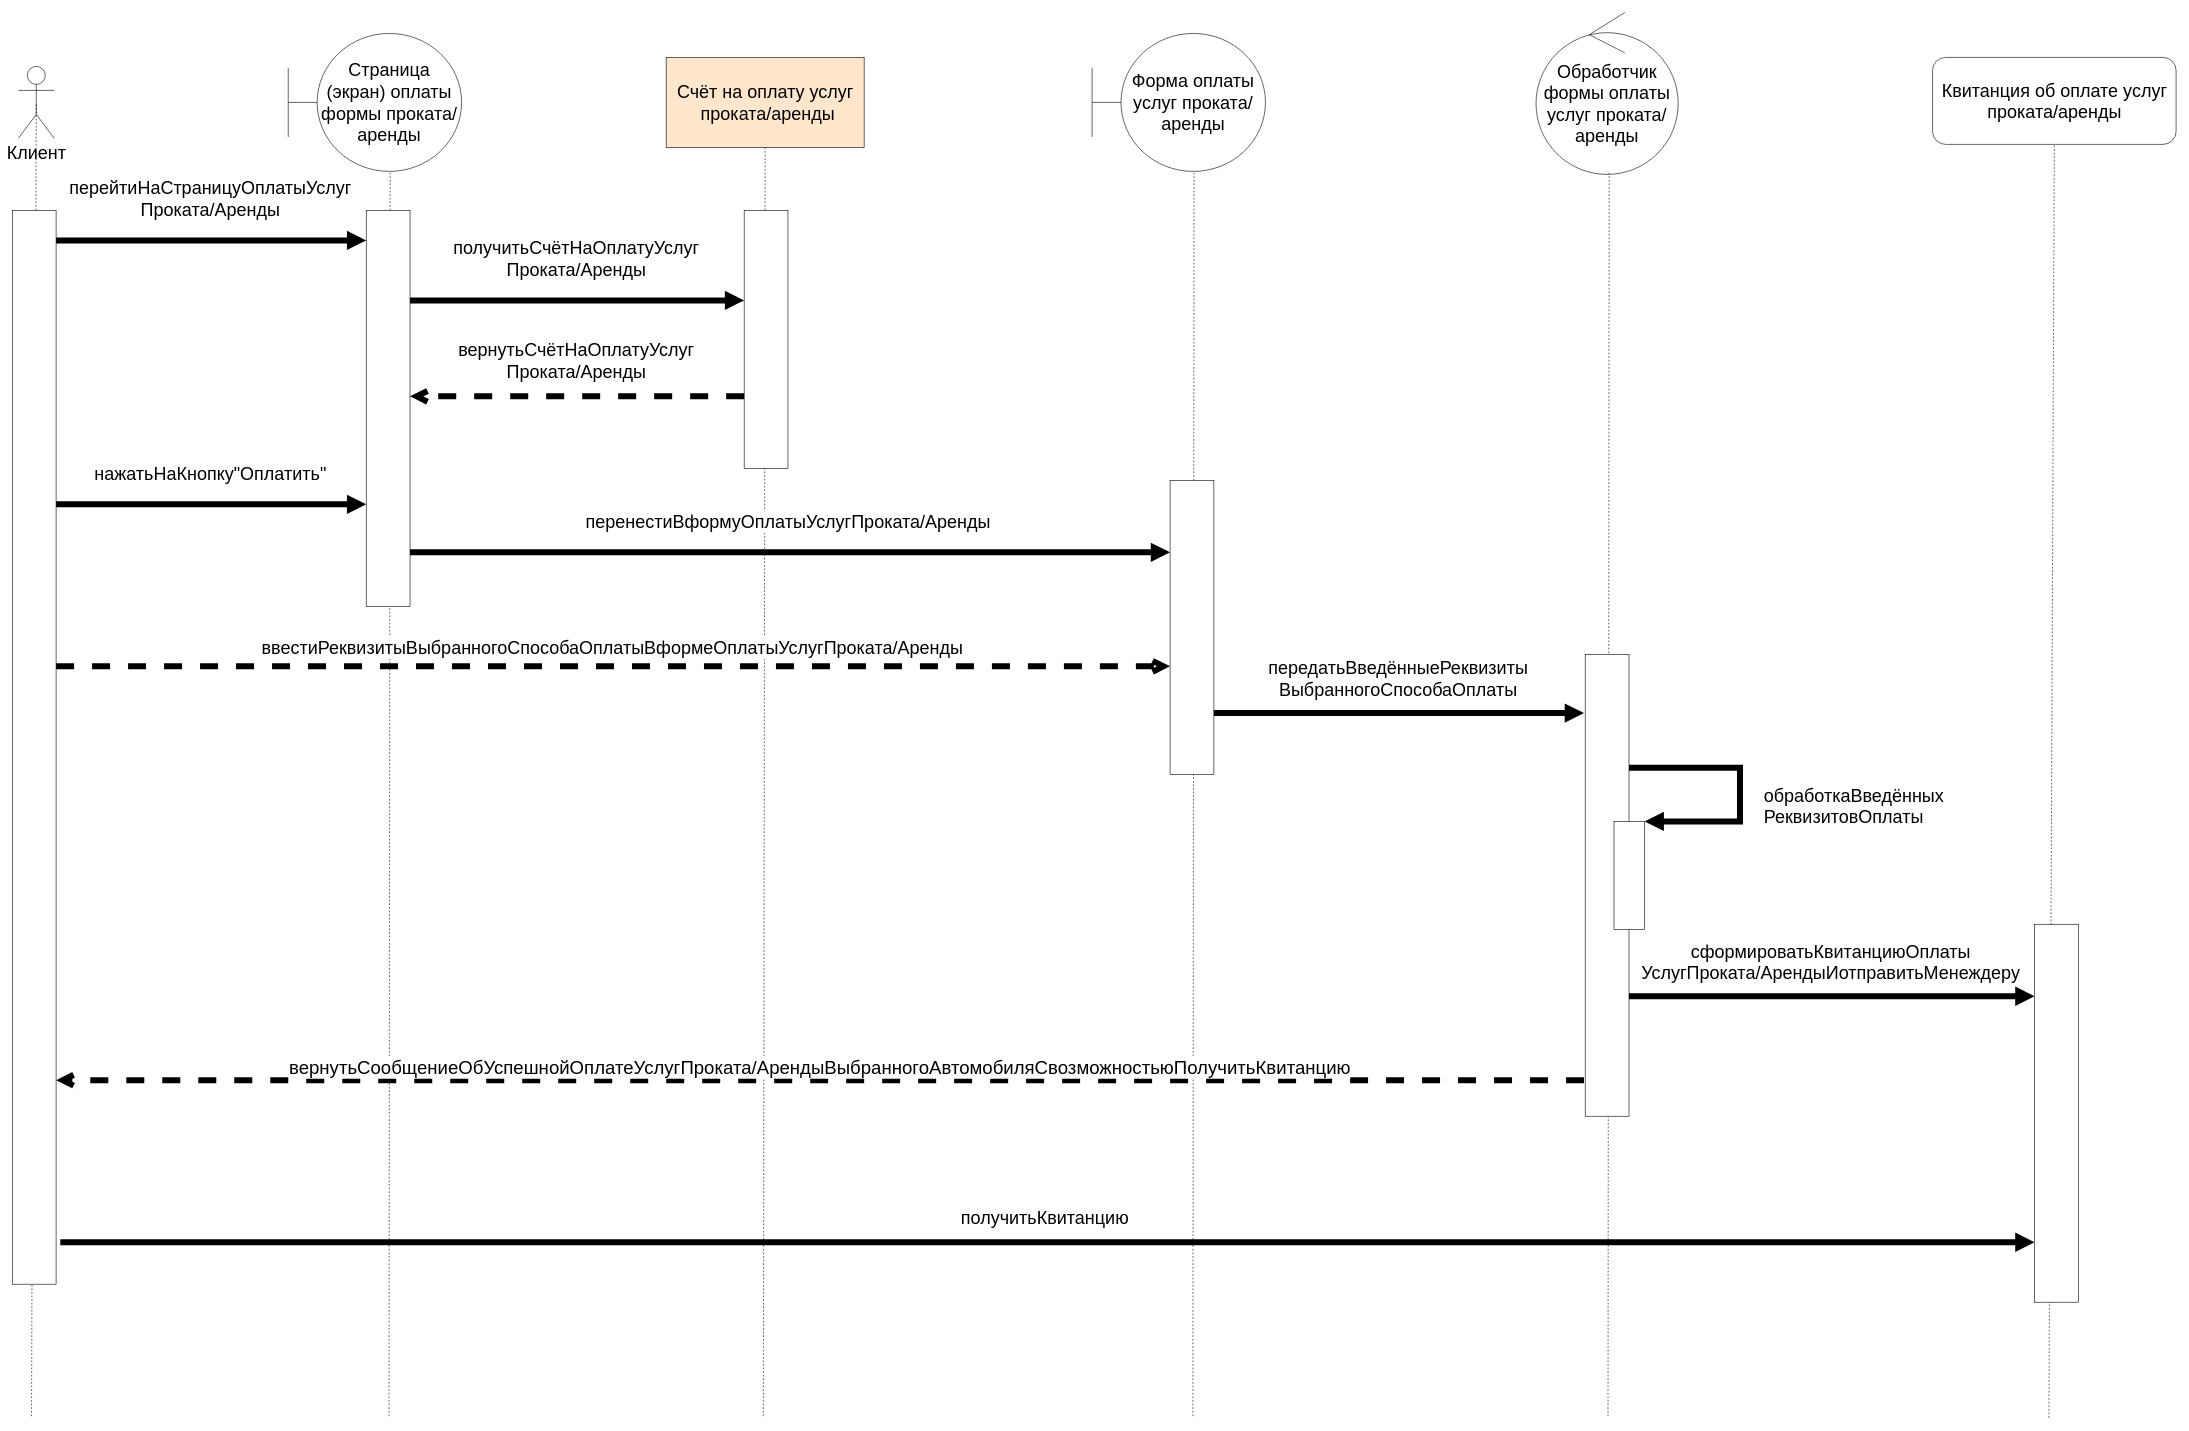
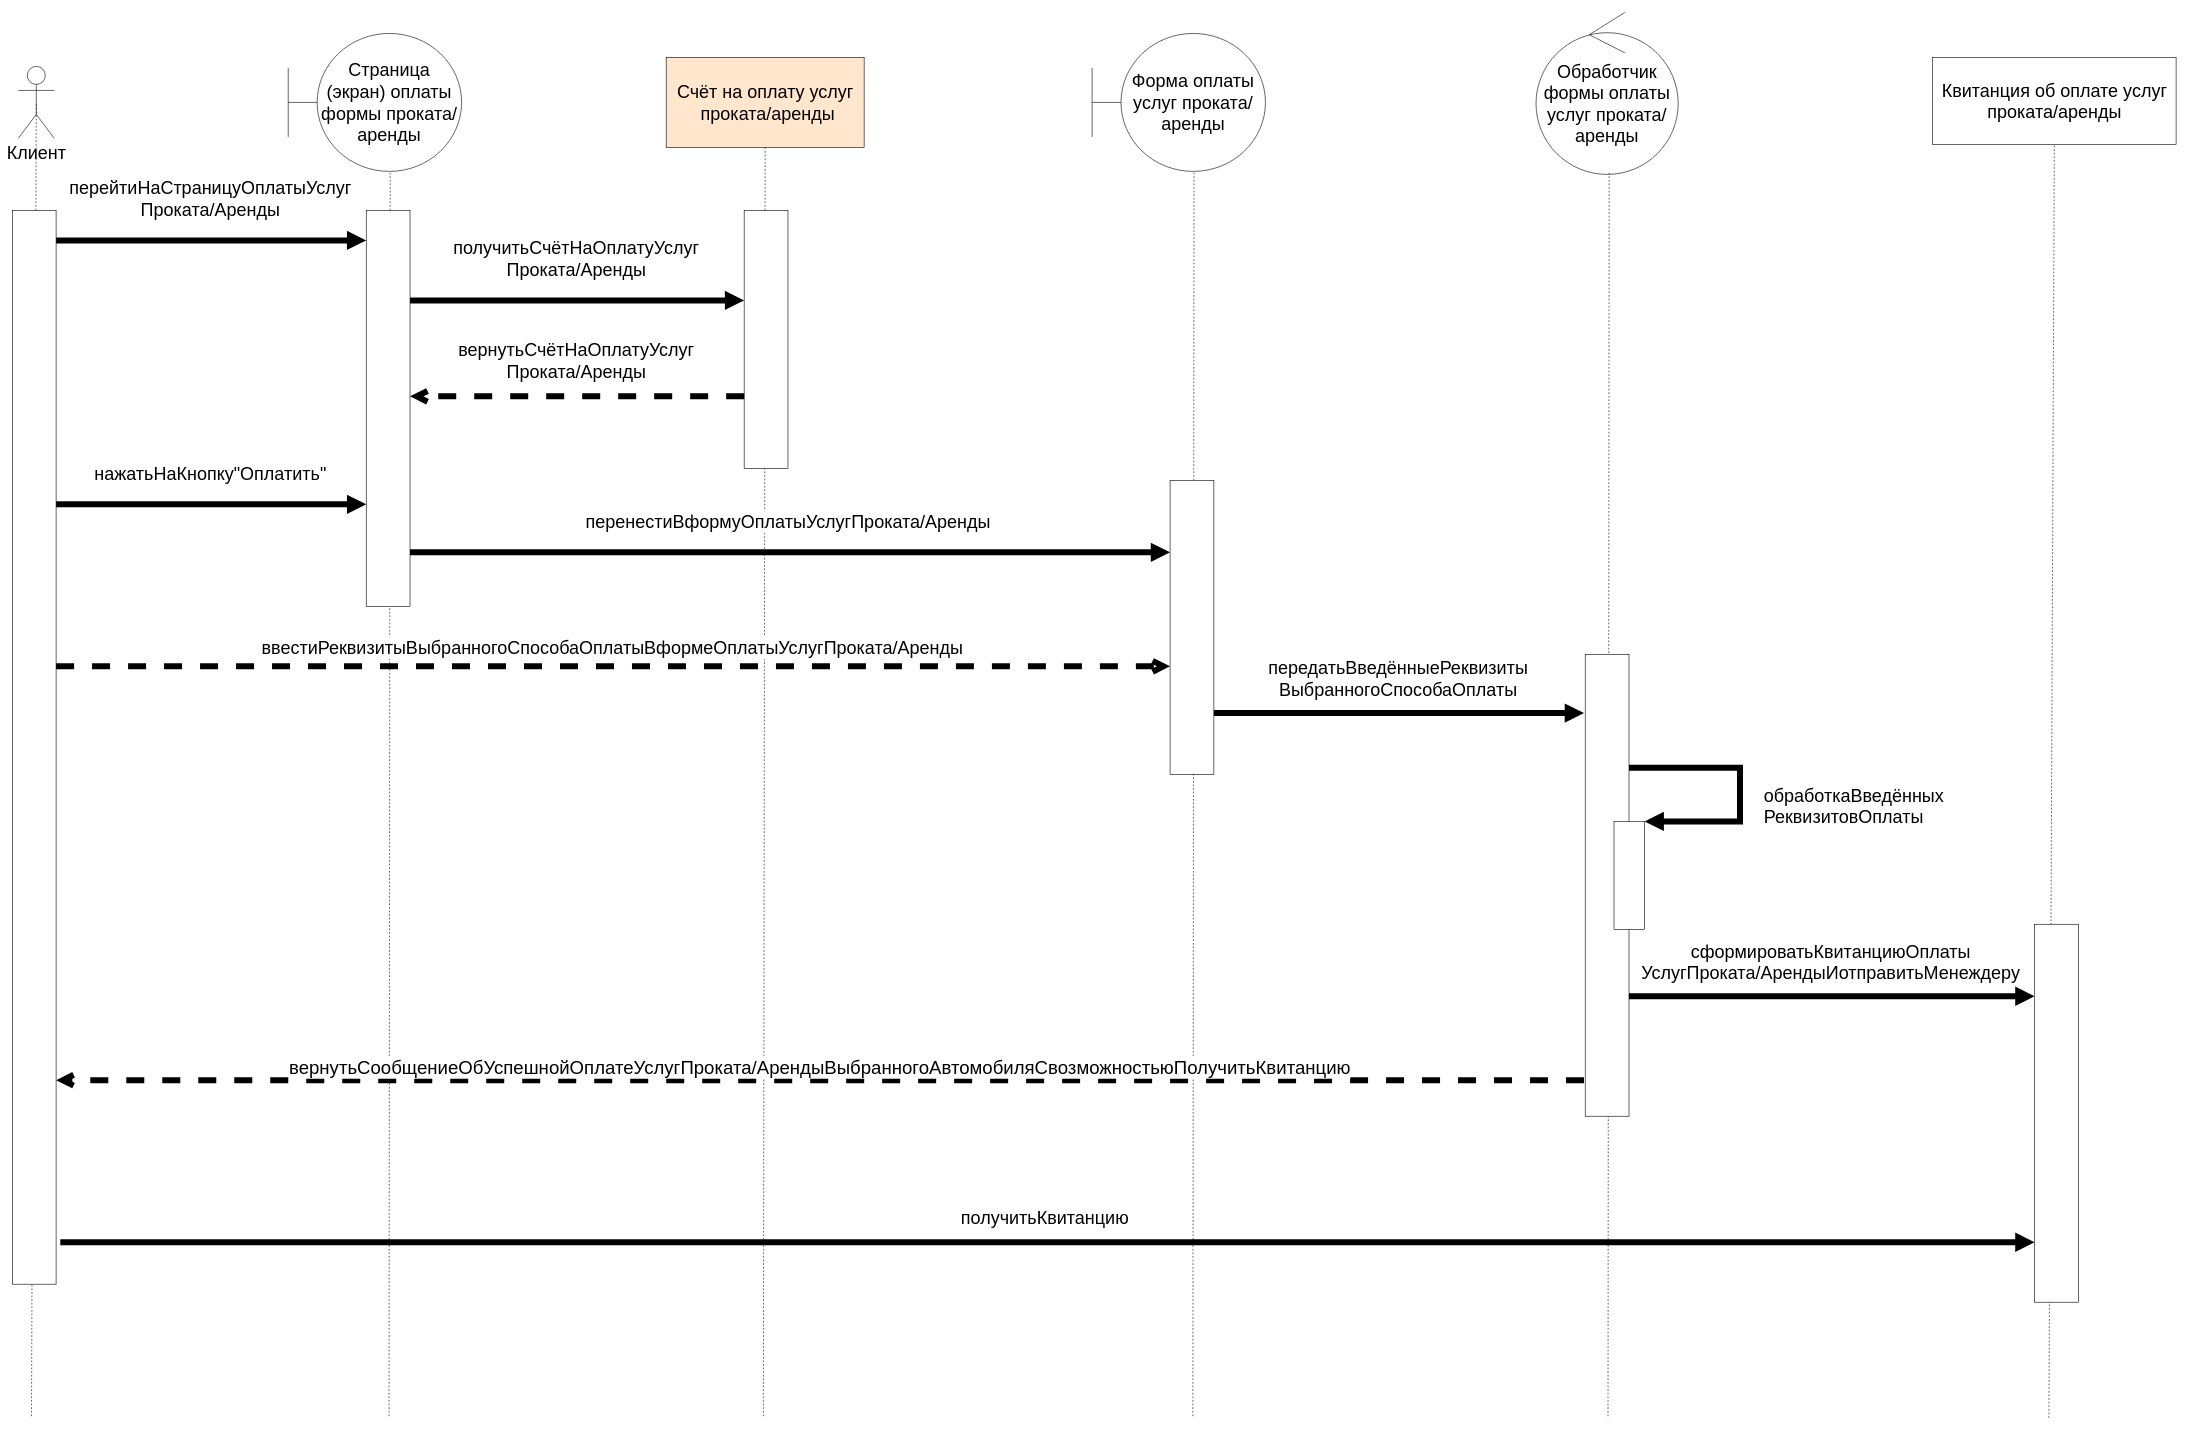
node "Квитанция об оплате услуг проката/аренды": shape rounded rectangle -> rectangle
